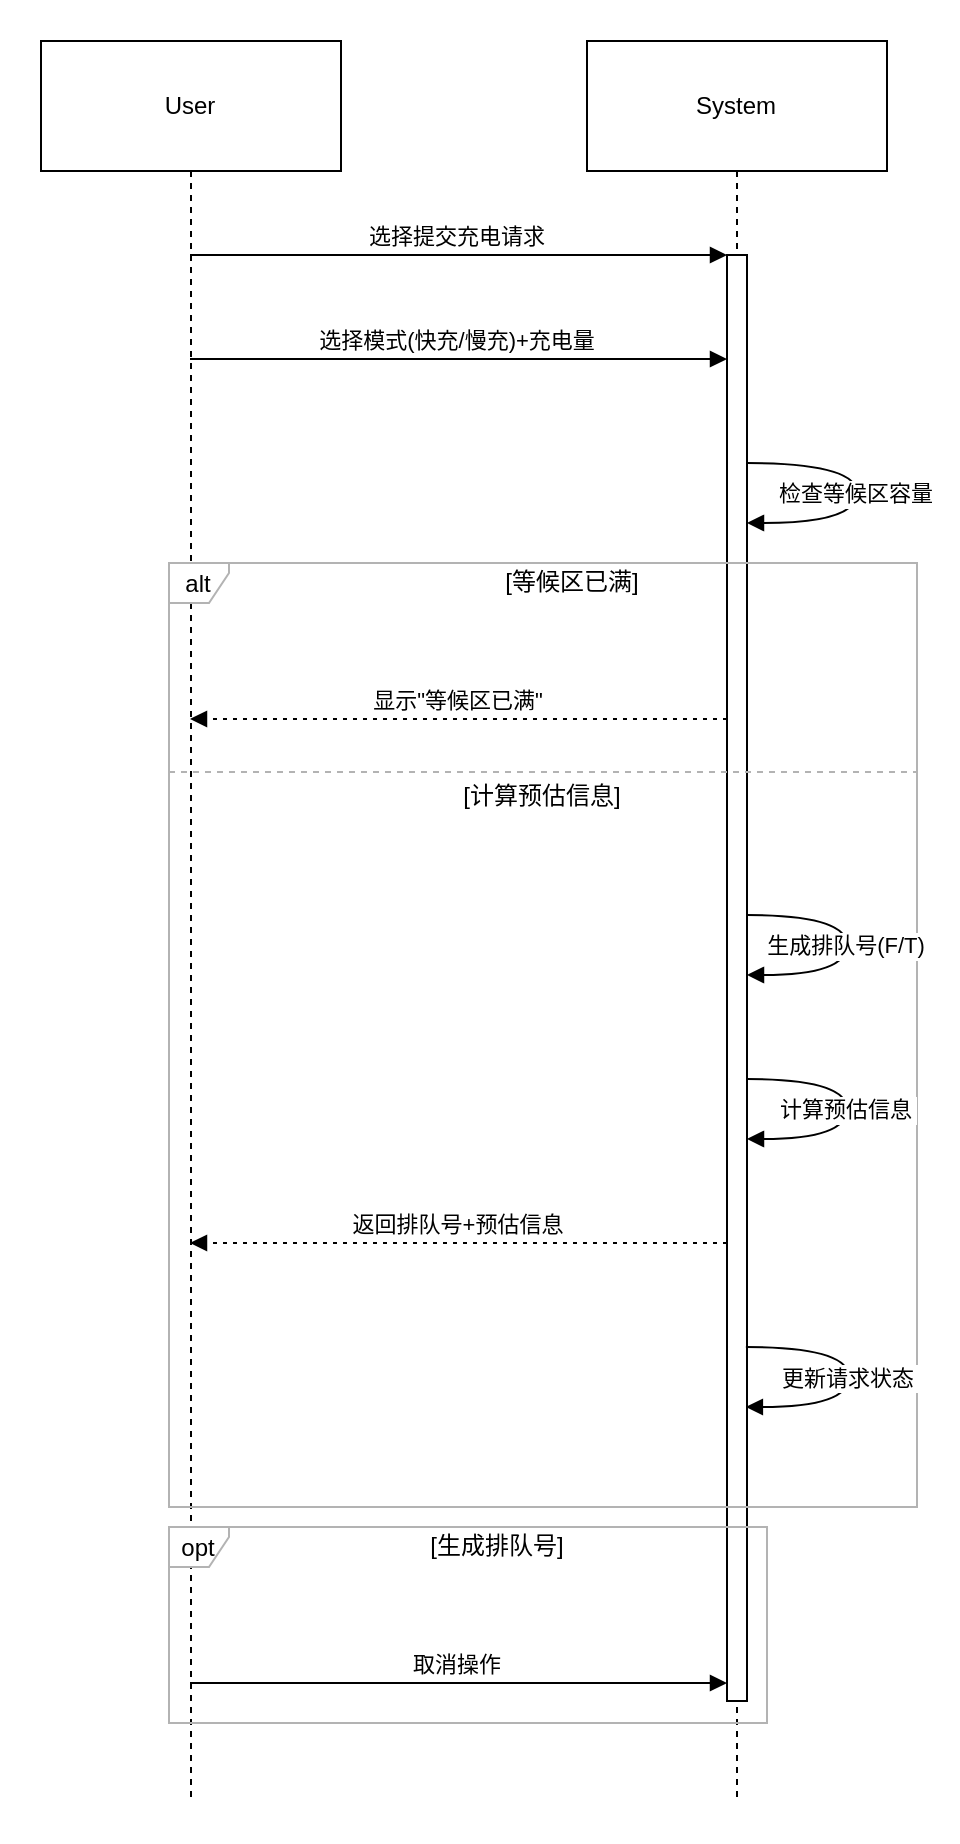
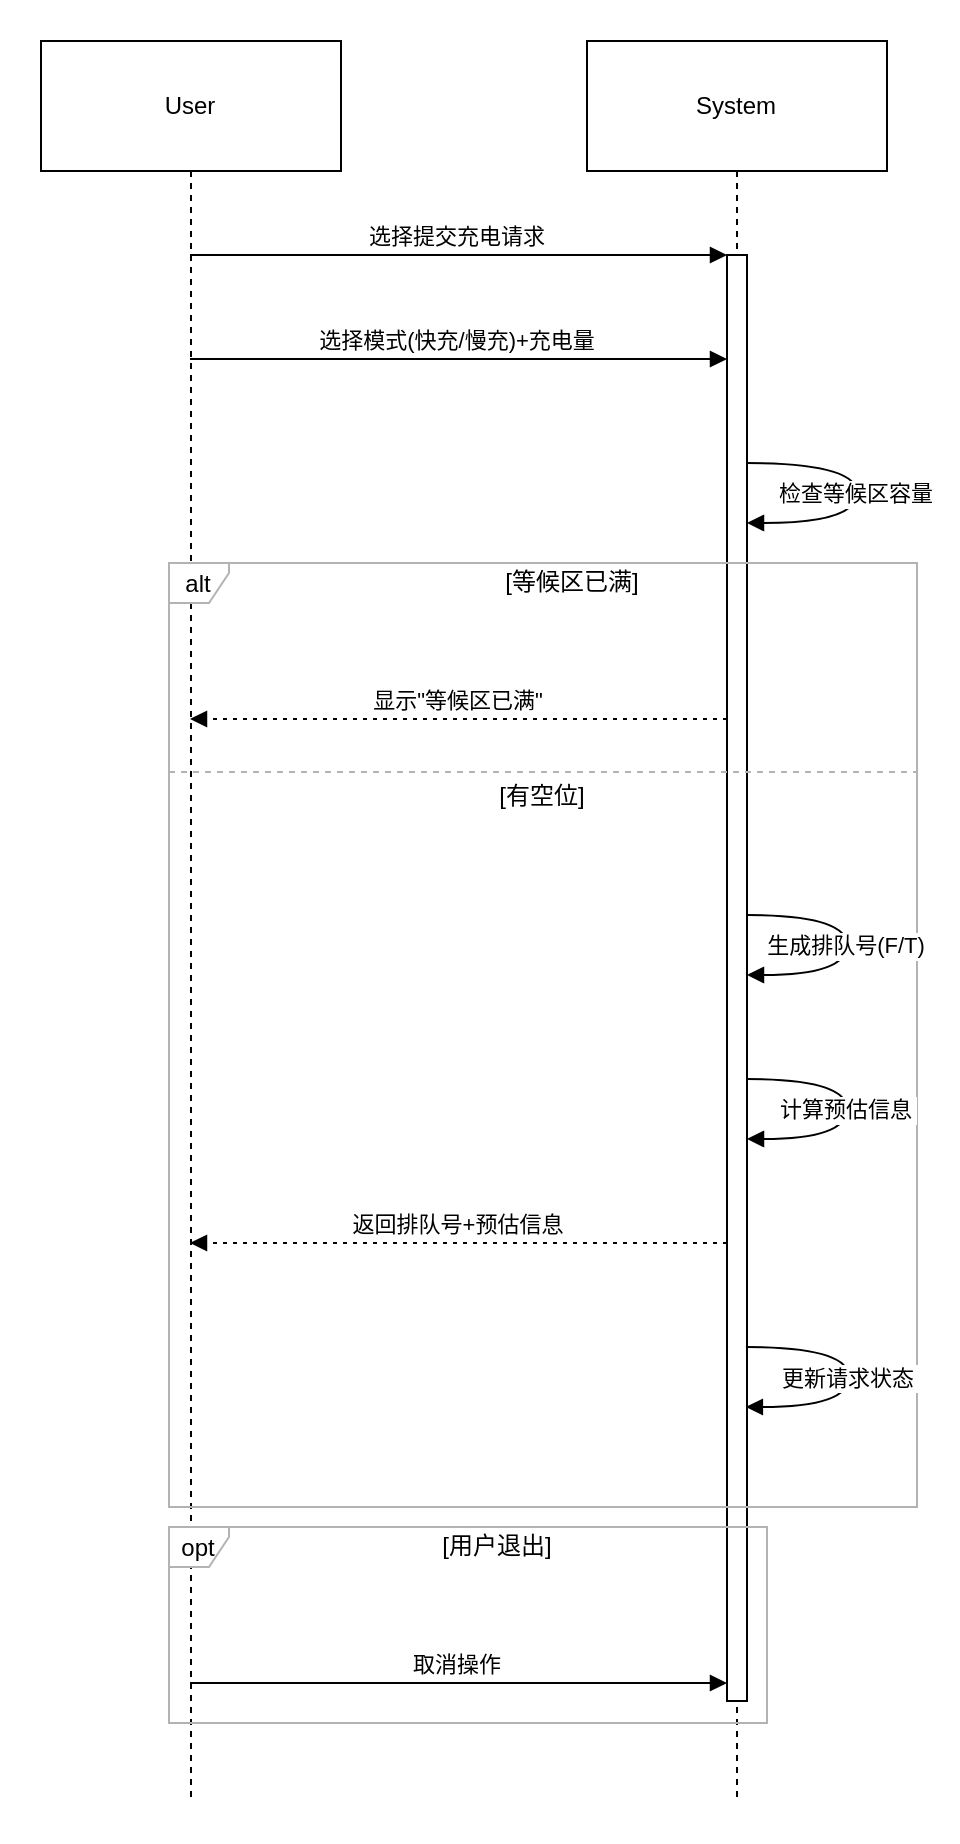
node "[计算预估信息]": label "[计算预估信息]" -> "[有空位]"
node "[生成排队号]": label "[生成排队号]" -> "[用户退出]"
